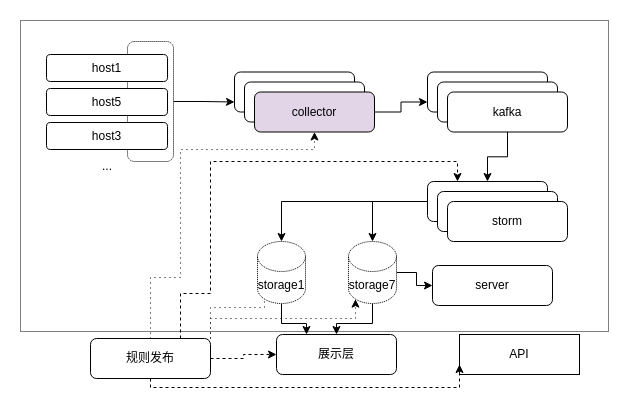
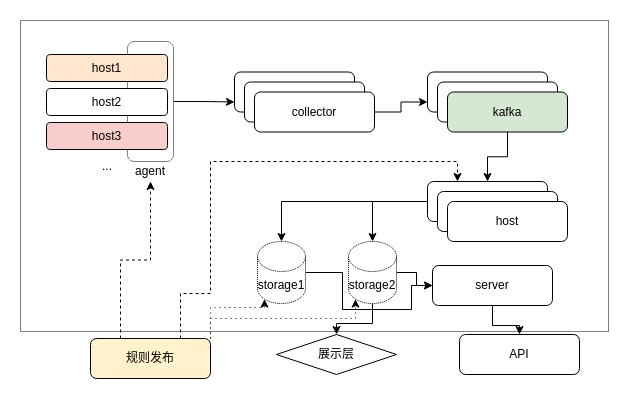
node "host1": fillcolor #ffffff -> #ffe6cc
node "host5": label "host5" -> "host2"
node "collector": fillcolor #e1d5e7 -> #ffffff
node "kafka": fillcolor #ffffff -> #d5e8d4
node "host3": fillcolor #ffffff -> #f8cecc
edge "规则发布" -> "collector": removed
node "agent": added
node "storm": label "storm" -> "host"
edge "规则发布" -> "agent": added
node "storage7": label "storage7" -> "storage2"
edge "storage1" -- "规则发布": arrowhead none -> classic
edge "storage1" -> "server": added
edge "storage1" -> "展示层": removed
edge "server" -> "API": added
node "展示层": shape rounded rectangle -> diamond
node "API": shape rectangle -> rounded rectangle
node "规则发布": fillcolor #ffffff -> #fff2cc
edge "规则发布" -> "展示层": removed
edge "规则发布" -> "API": removed
